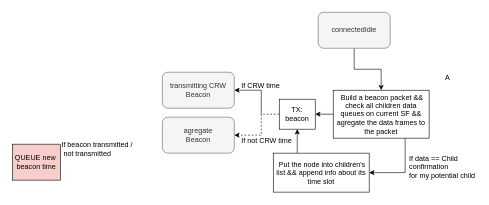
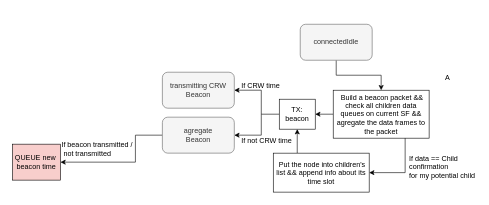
node "connectedIdle": moved (354, 30) -> (336, 42)
edge "TX: beacon" -> "agregate Beacon": style dashed -> solid
edge "agregate Beacon" -> "QUEUE new beacon time": added
